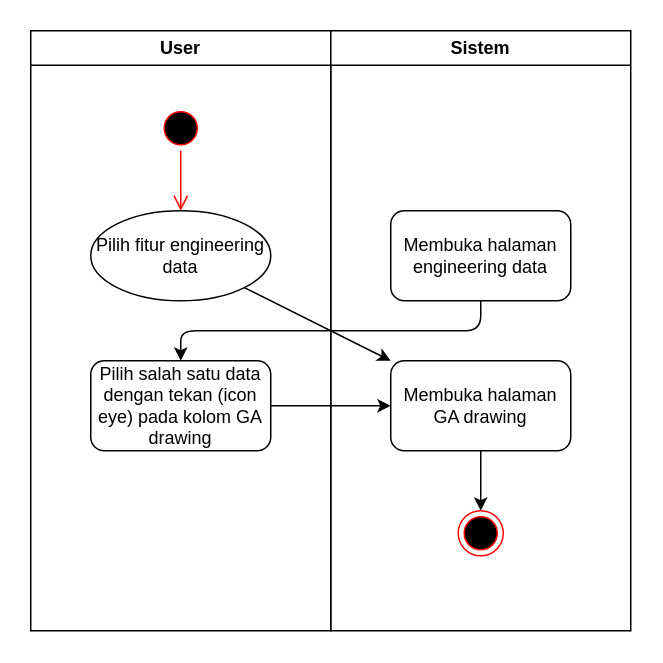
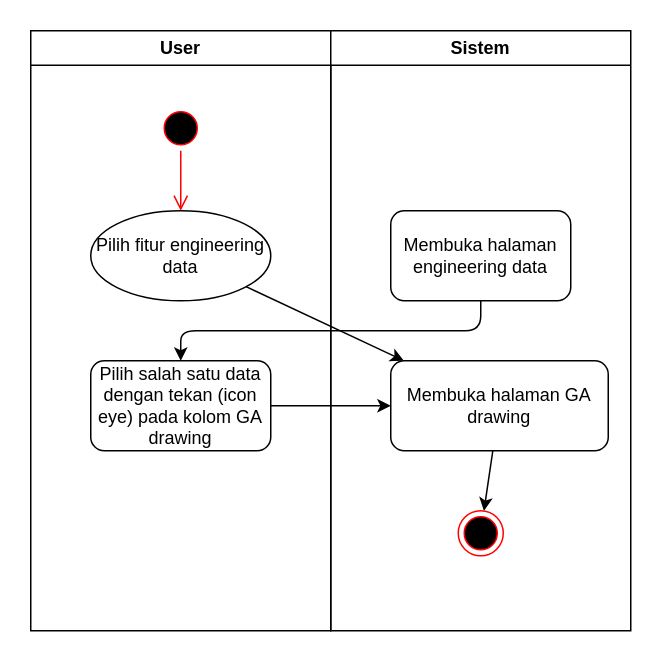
node "Membuka halaman GA drawing": size 180x90 -> 218x90
